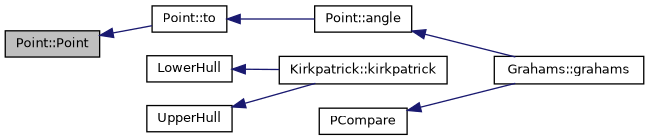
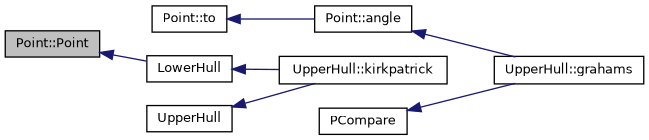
edge "Point::to" -> "Point::Point": now "LowerHull" -> "Point::Point"
node "Kirkpatrick::kirkpatrick": label "Kirkpatrick::kirkpatrick" -> "UpperHull::kirkpatrick"
node "Grahams::grahams": label "Grahams::grahams" -> "UpperHull::grahams"
